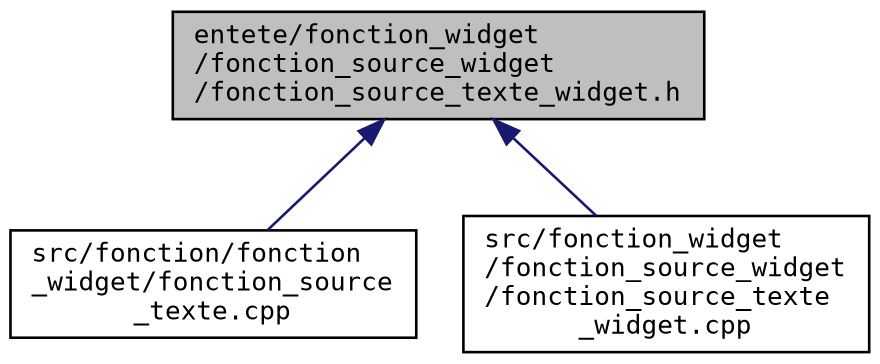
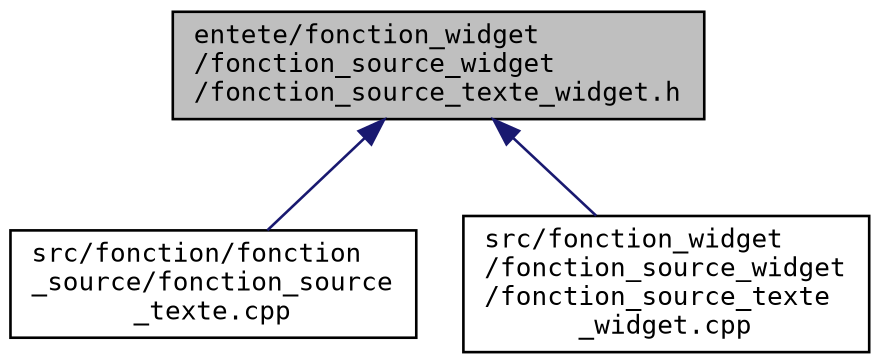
node "src/fonction/fonction _widget/fonction_source _texte.cpp": label "src/fonction/fonction _widget/fonction_source _texte.cpp" -> "src/fonction/fonction _source/fonction_source _texte.cpp"
